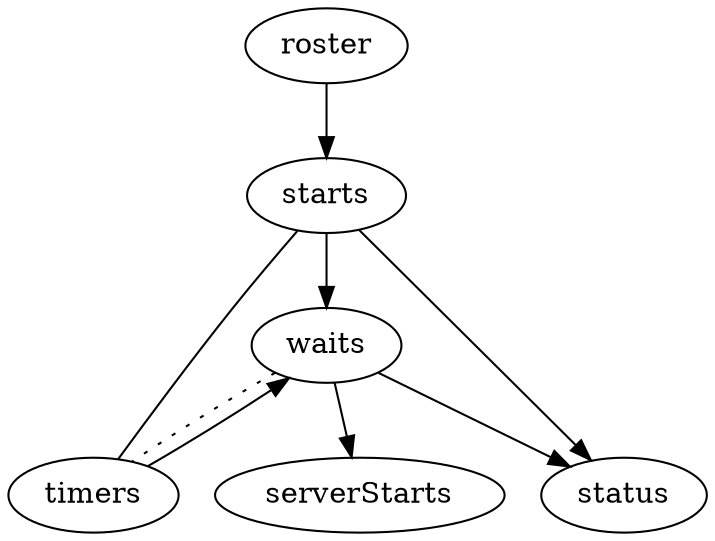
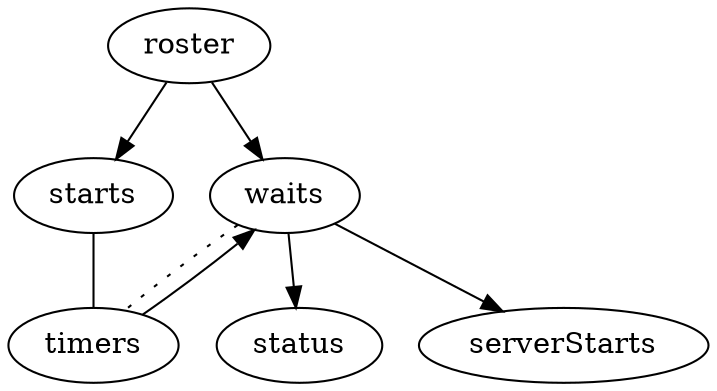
edge "starts" -> "waits": now "roster" -> "waits"
edge "starts" -> "status": removed
